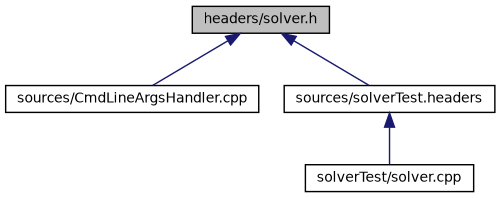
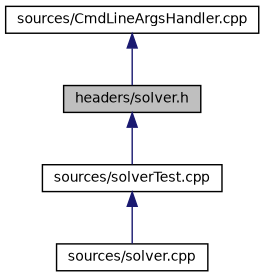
edge "sources/CmdLineArgsHandler.cpp" -> "headers/solver.h": reversed
node "sources/solverTest.headers": label "sources/solverTest.headers" -> "sources/solverTest.cpp"
node "solverTest/solver.cpp": label "solverTest/solver.cpp" -> "sources/solver.cpp"
